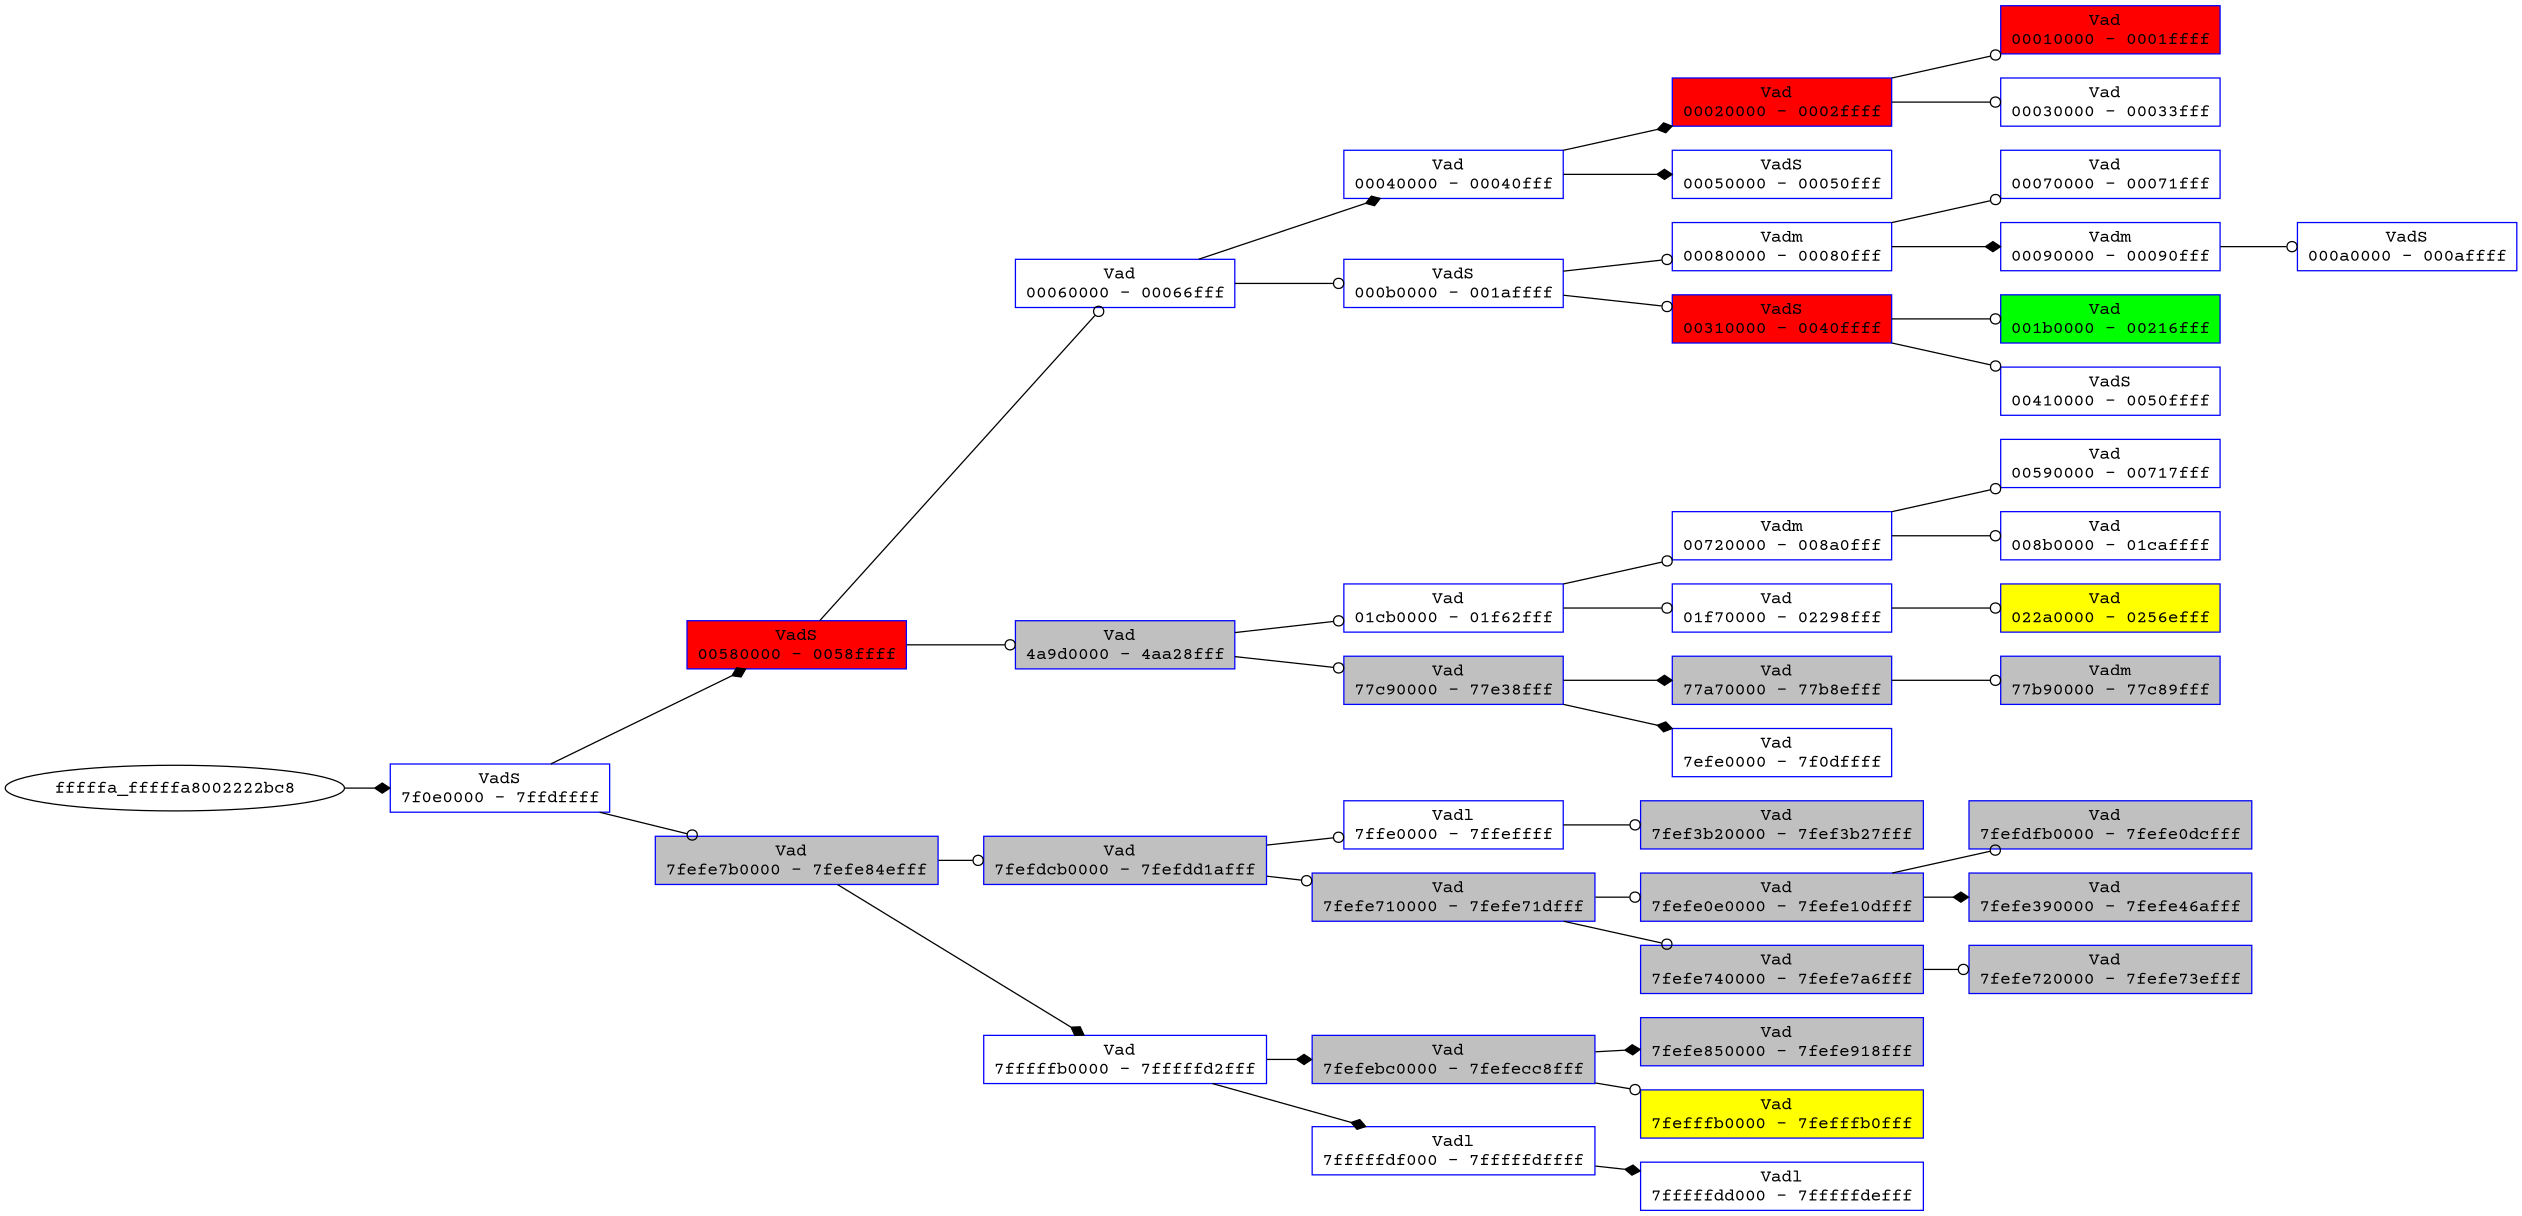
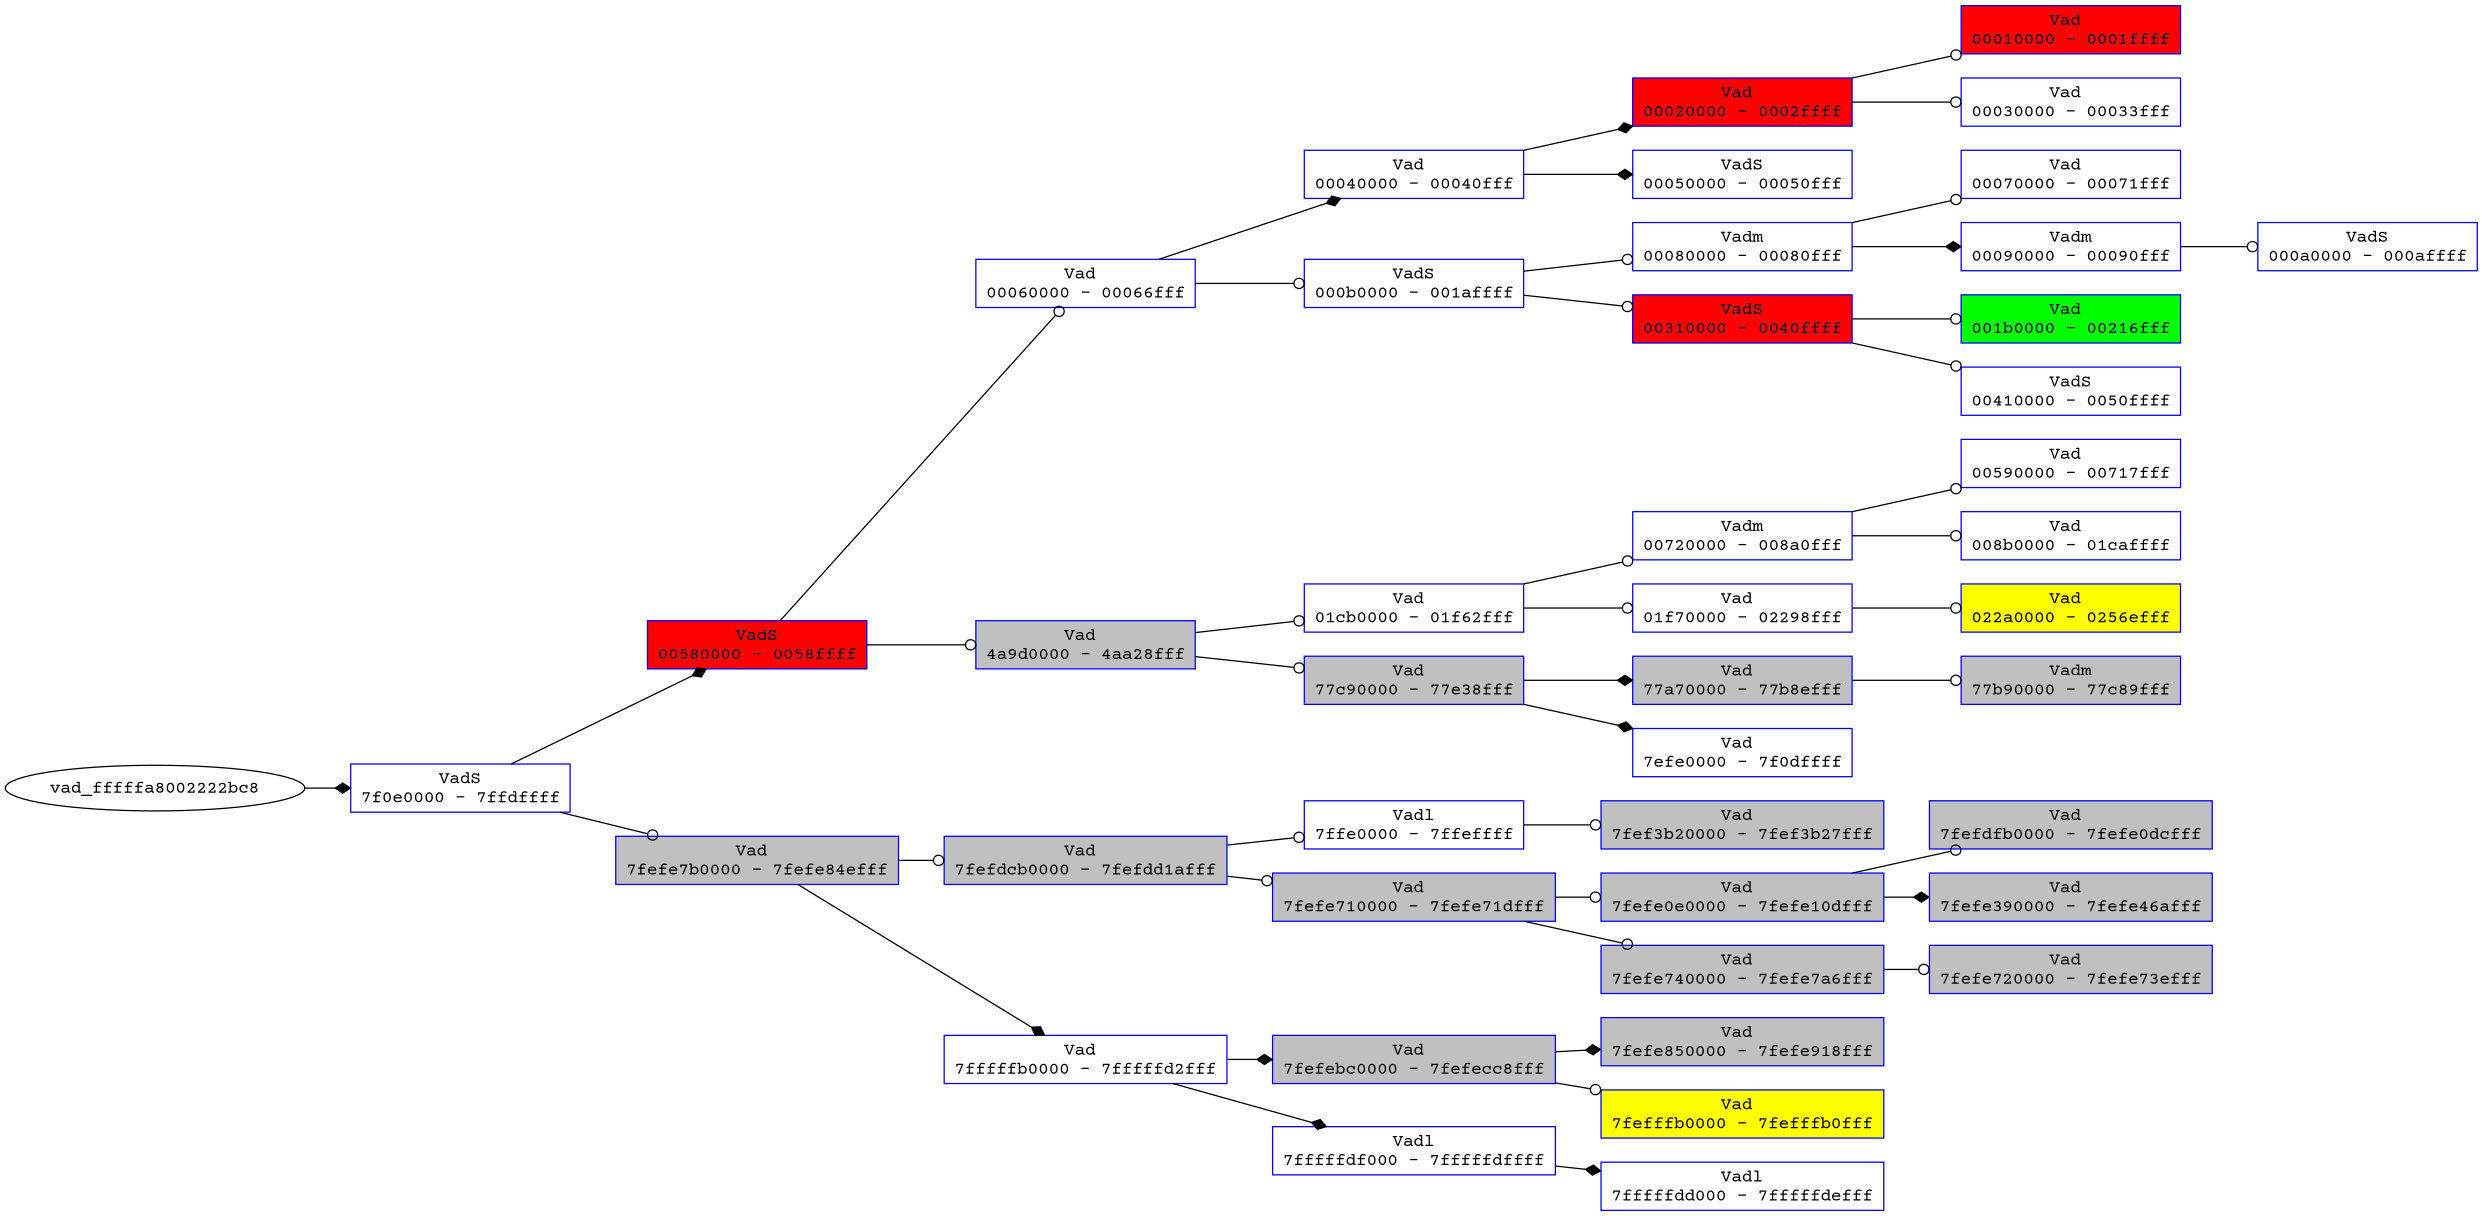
node "fffffa_fffffa8002222bc8": label "fffffa_fffffa8002222bc8" -> "vad_fffffa8002222bc8"
